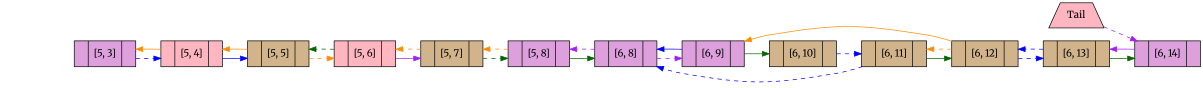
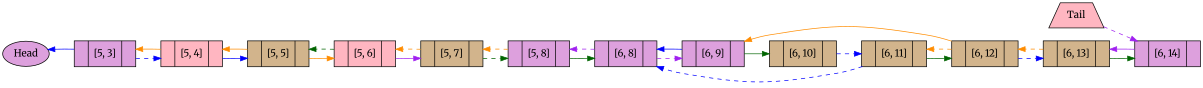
edge "[6, 13]" -> "[6, 12]": color blue -> darkorange
node "Head": added
edge "[5, 5]" -> "[5, 6]": style dashed -> solid
